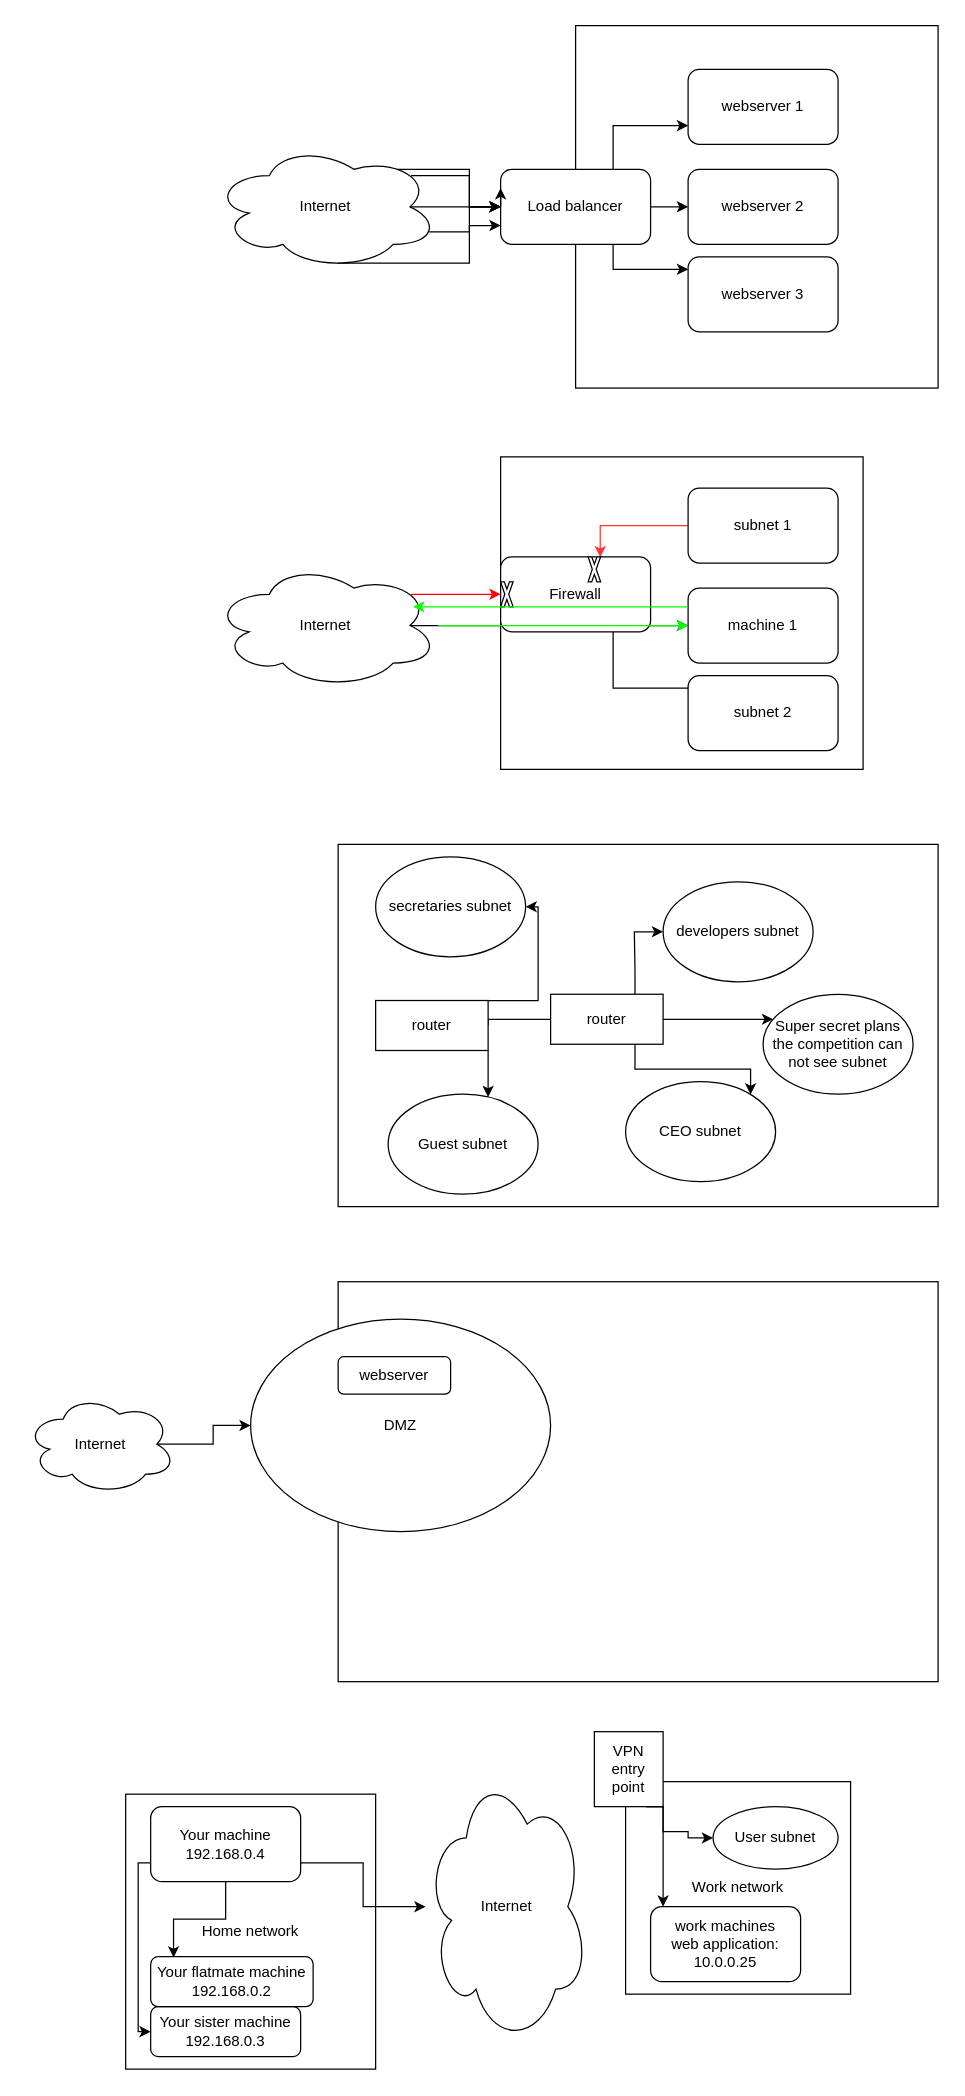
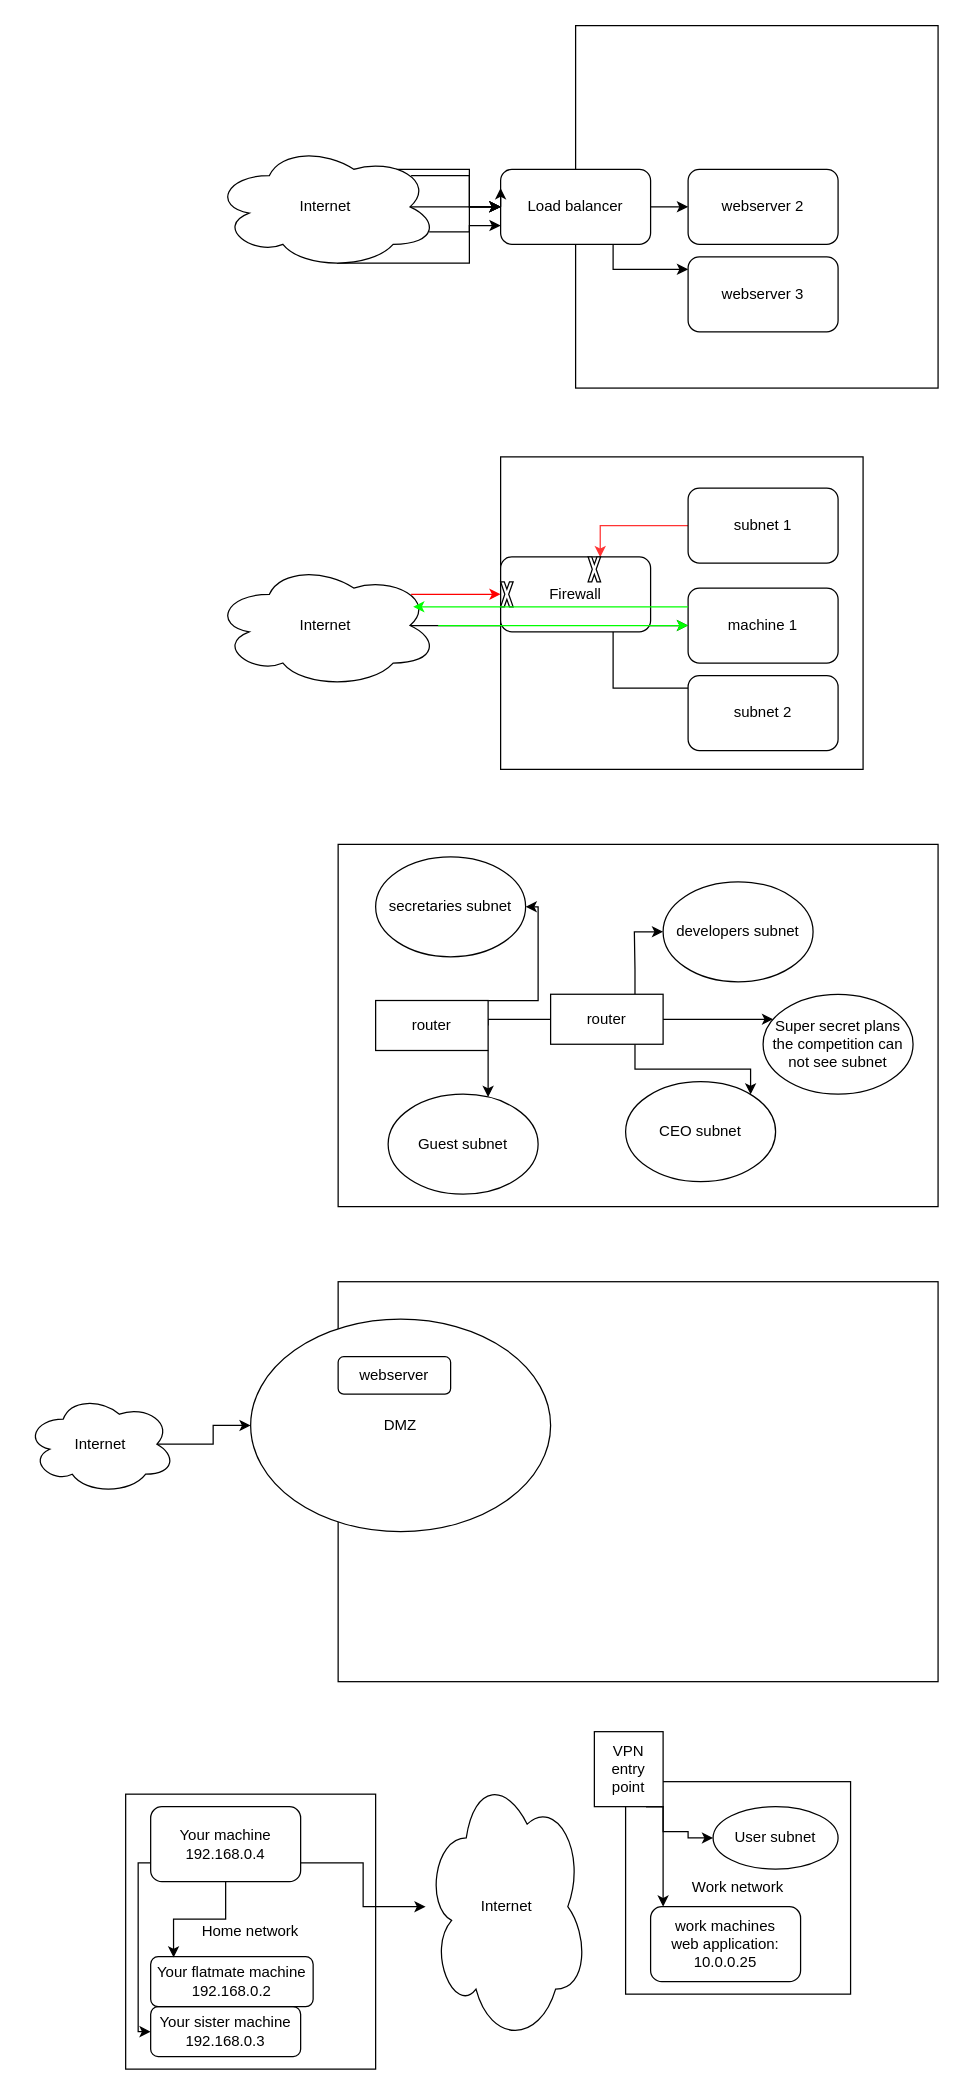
node "webserver 1": removed
edge "Load balancer" -> "webserver 1": removed
